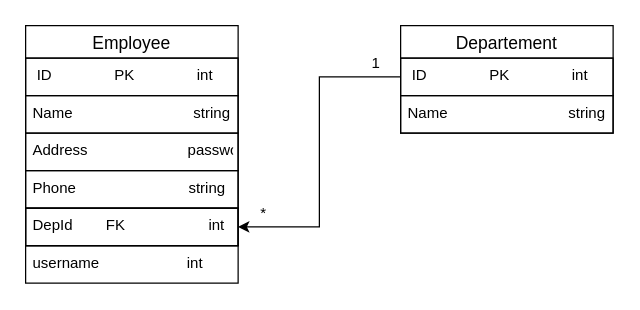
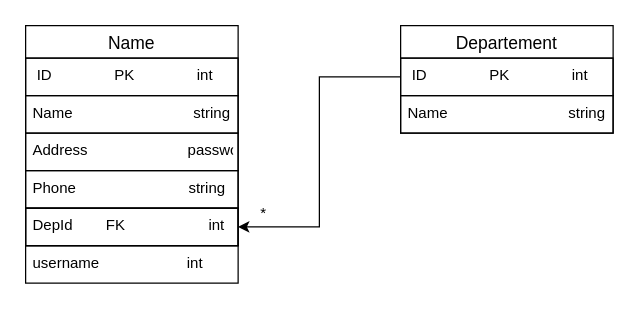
node "Employee": label "Employee" -> "Name"
node "1": removed
